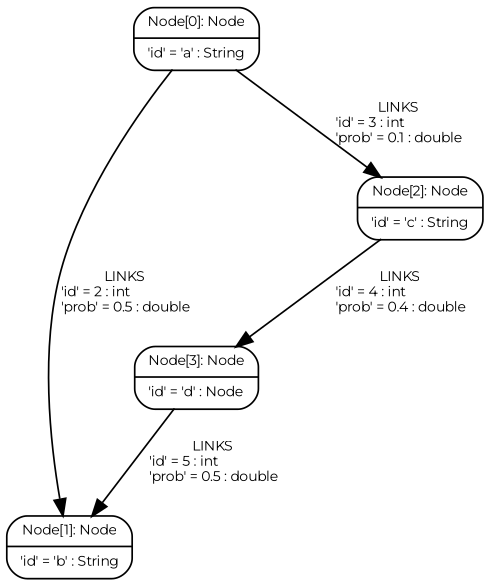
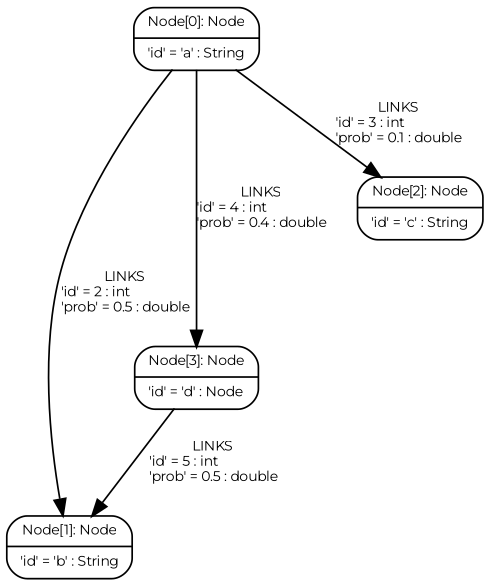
edge "Node[2]: Node" -> "Node[3]: Node": now "Node[0]: Node" -> "Node[3]: Node"
